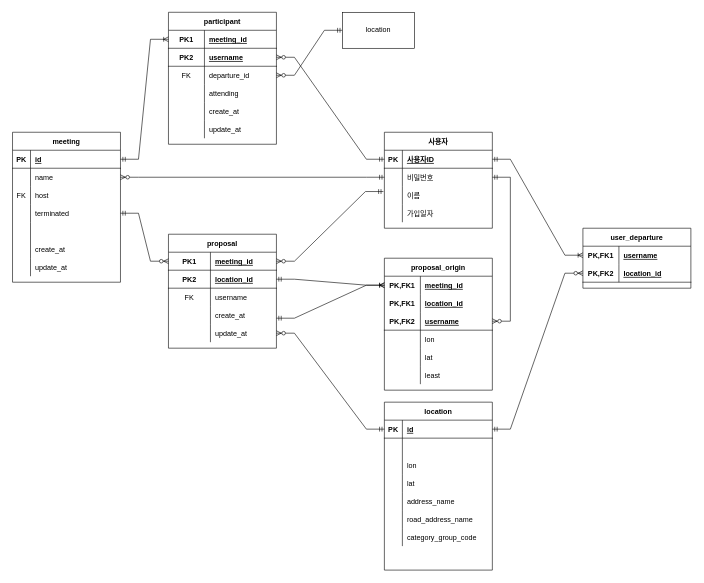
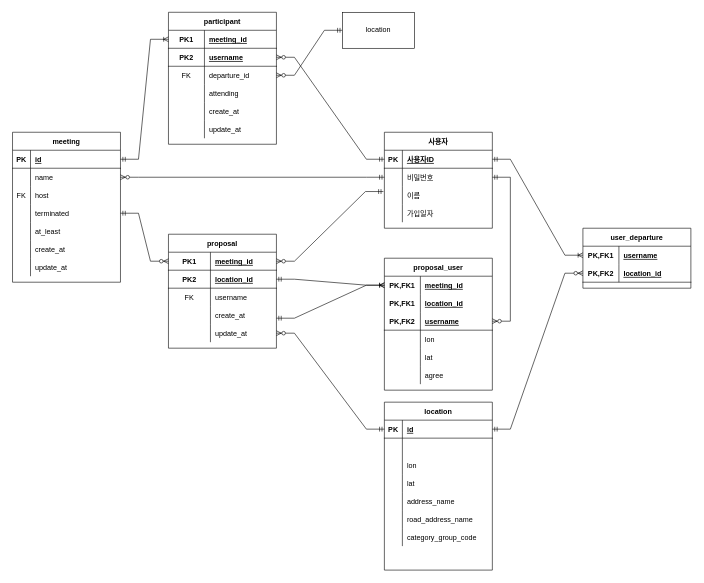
node "at_least": added
node "proposal_origin": label "proposal_origin" -> "proposal_user"
node "least": label "least" -> "agree"
